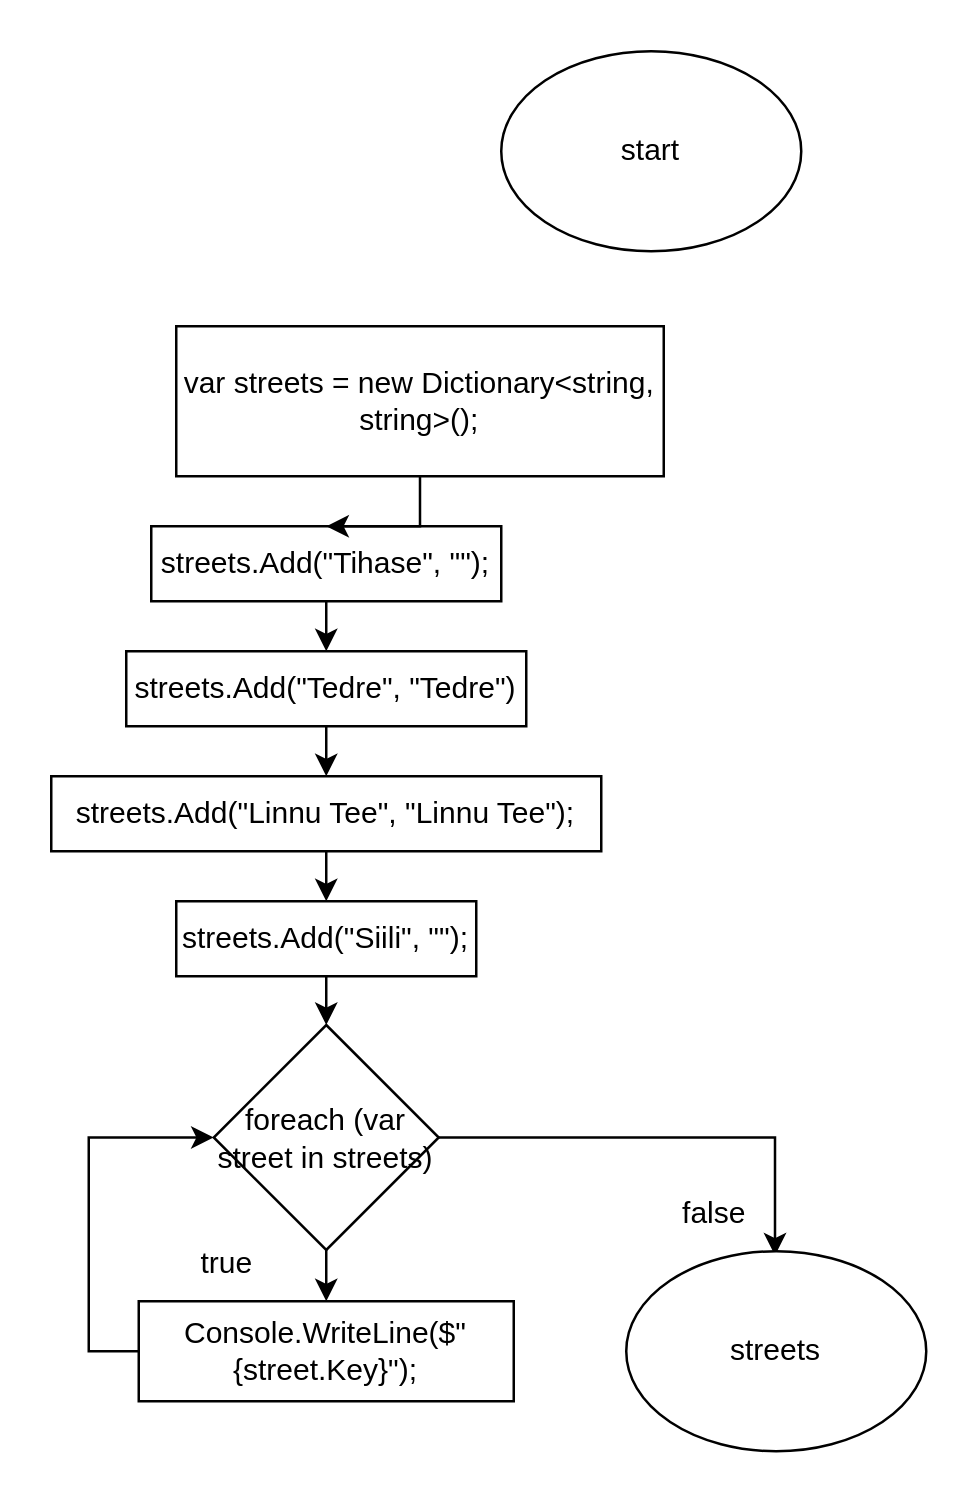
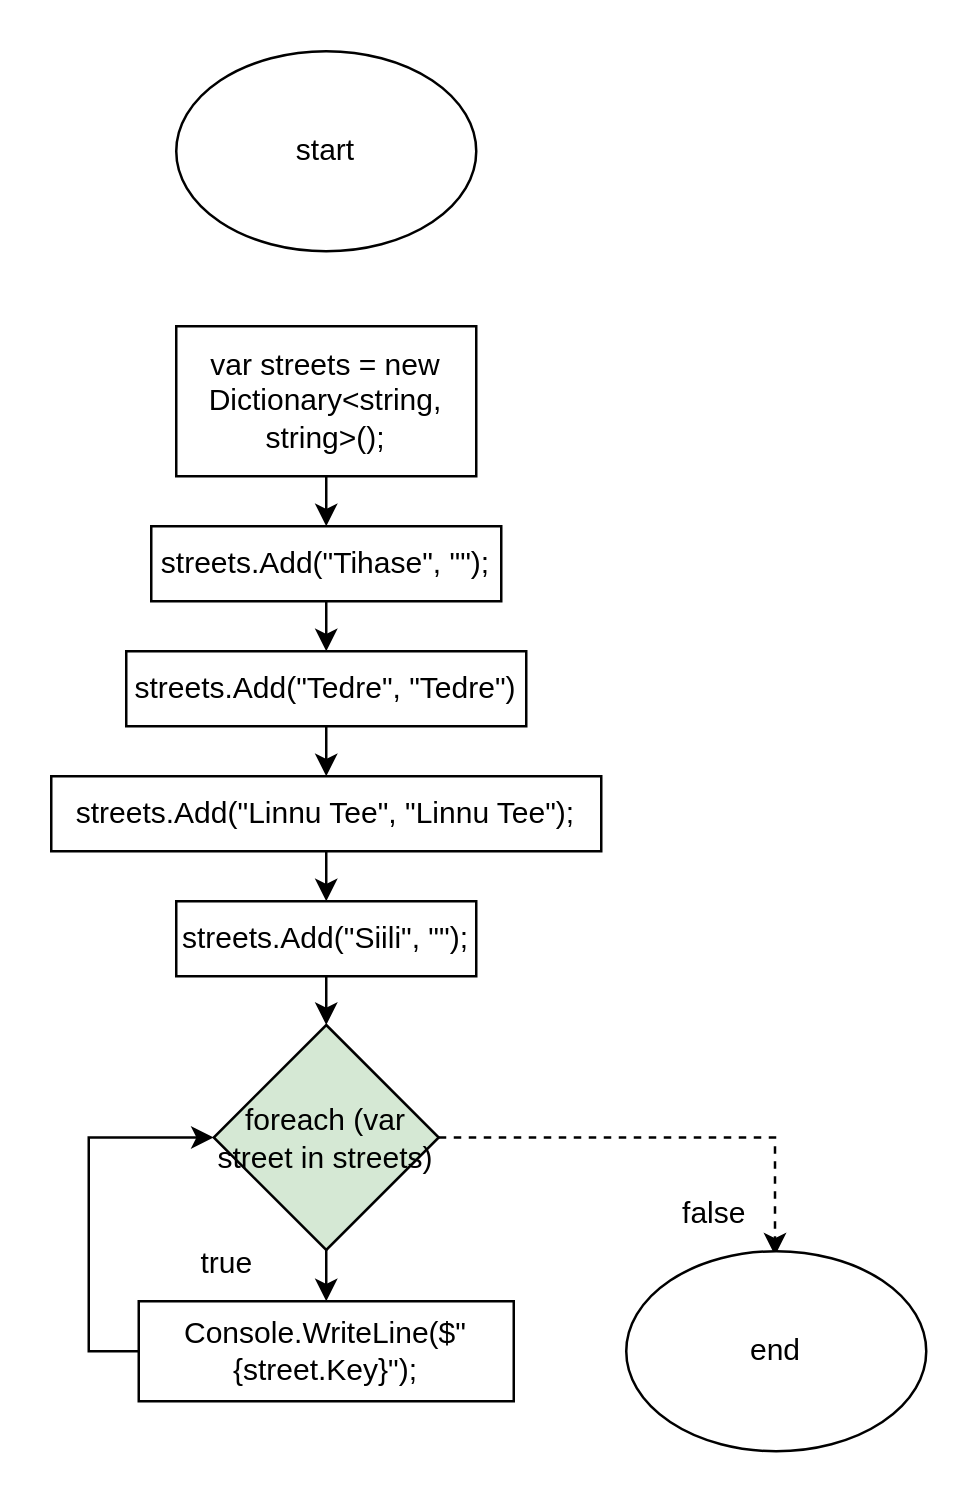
node "start": moved (651, 151) -> (326, 151)
node "var streets = new Dictionary<string, string>();": size 488x150 -> 300x150
node "foreach (var street in streets)": fillcolor #ffffff -> #d5e8d4
edge "foreach (var street in streets)" -> "false": style solid -> dashed
node "streets": label "streets" -> "end"
